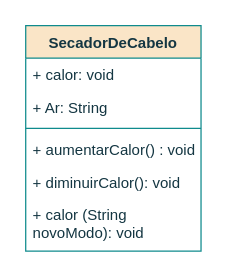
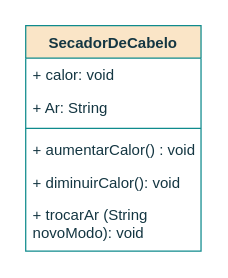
node "+ calor (String novoModo): void": label "+ calor (String novoModo): void" -> "+ trocarAr (String novoModo): void"
